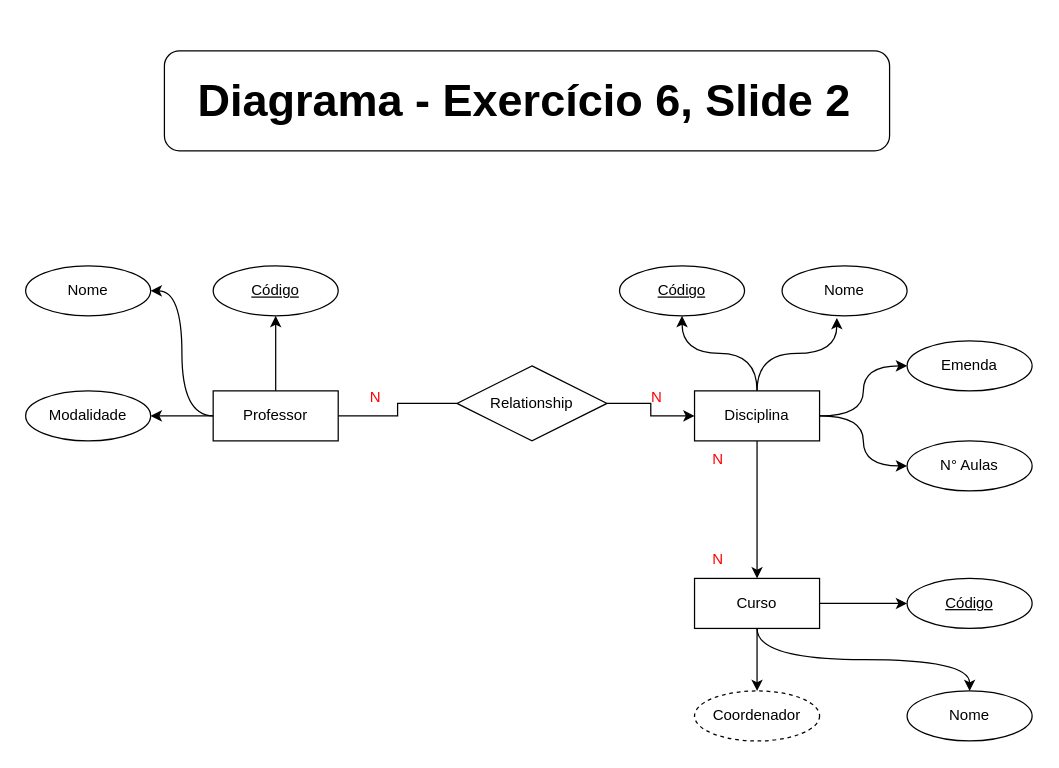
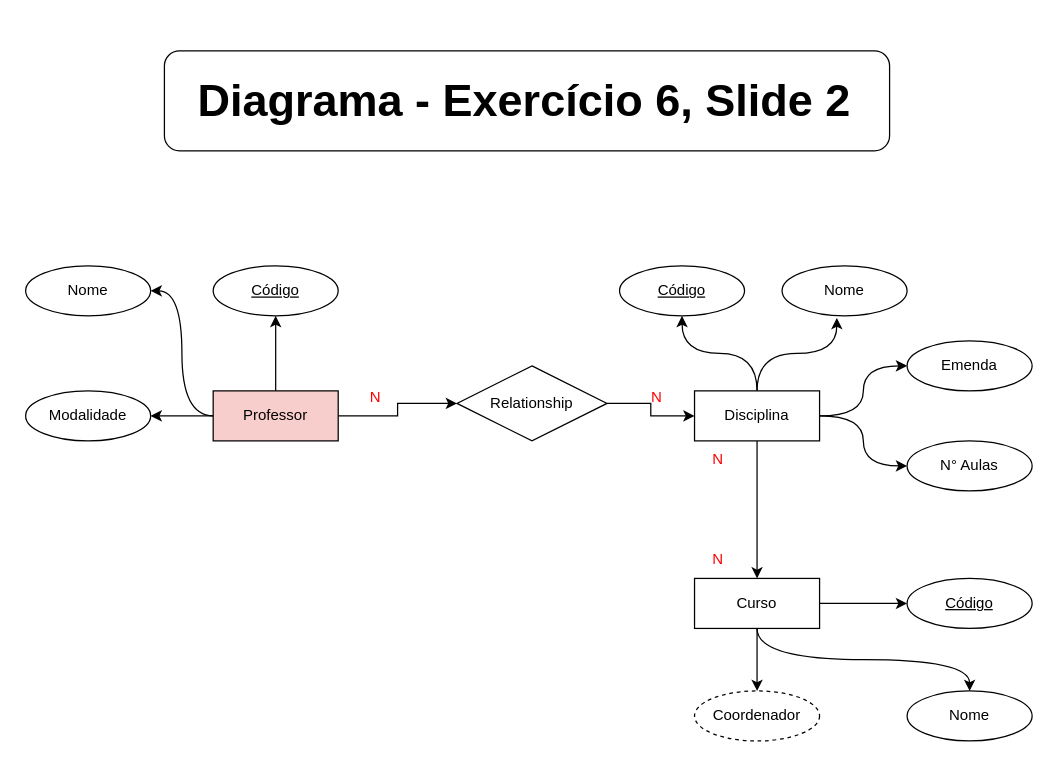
edge "Relationship" -- "Professor": arrowhead none -> classic
node "Professor": fillcolor #ffffff -> #f8cecc
